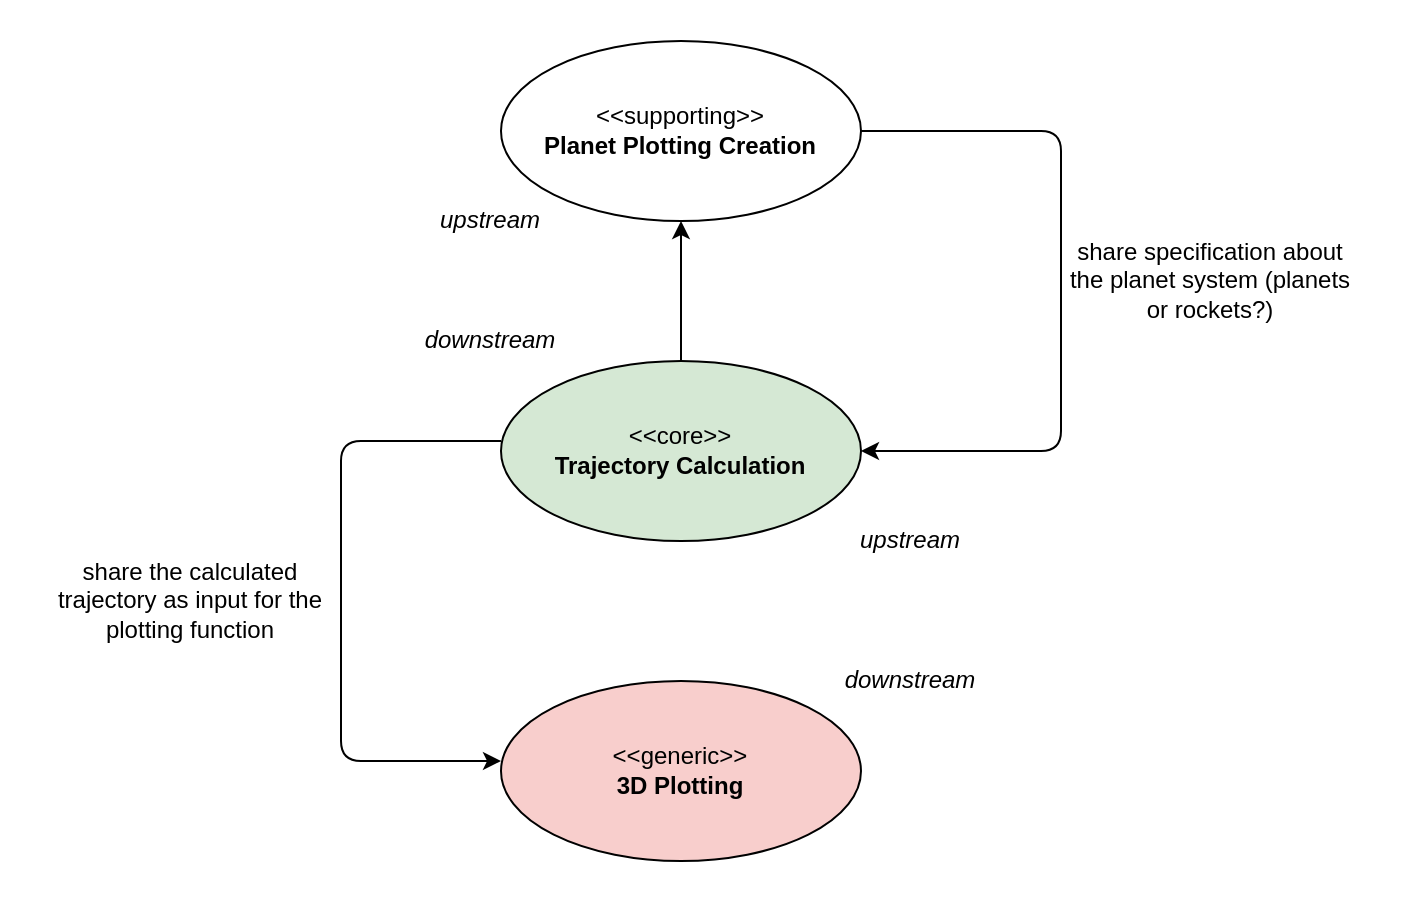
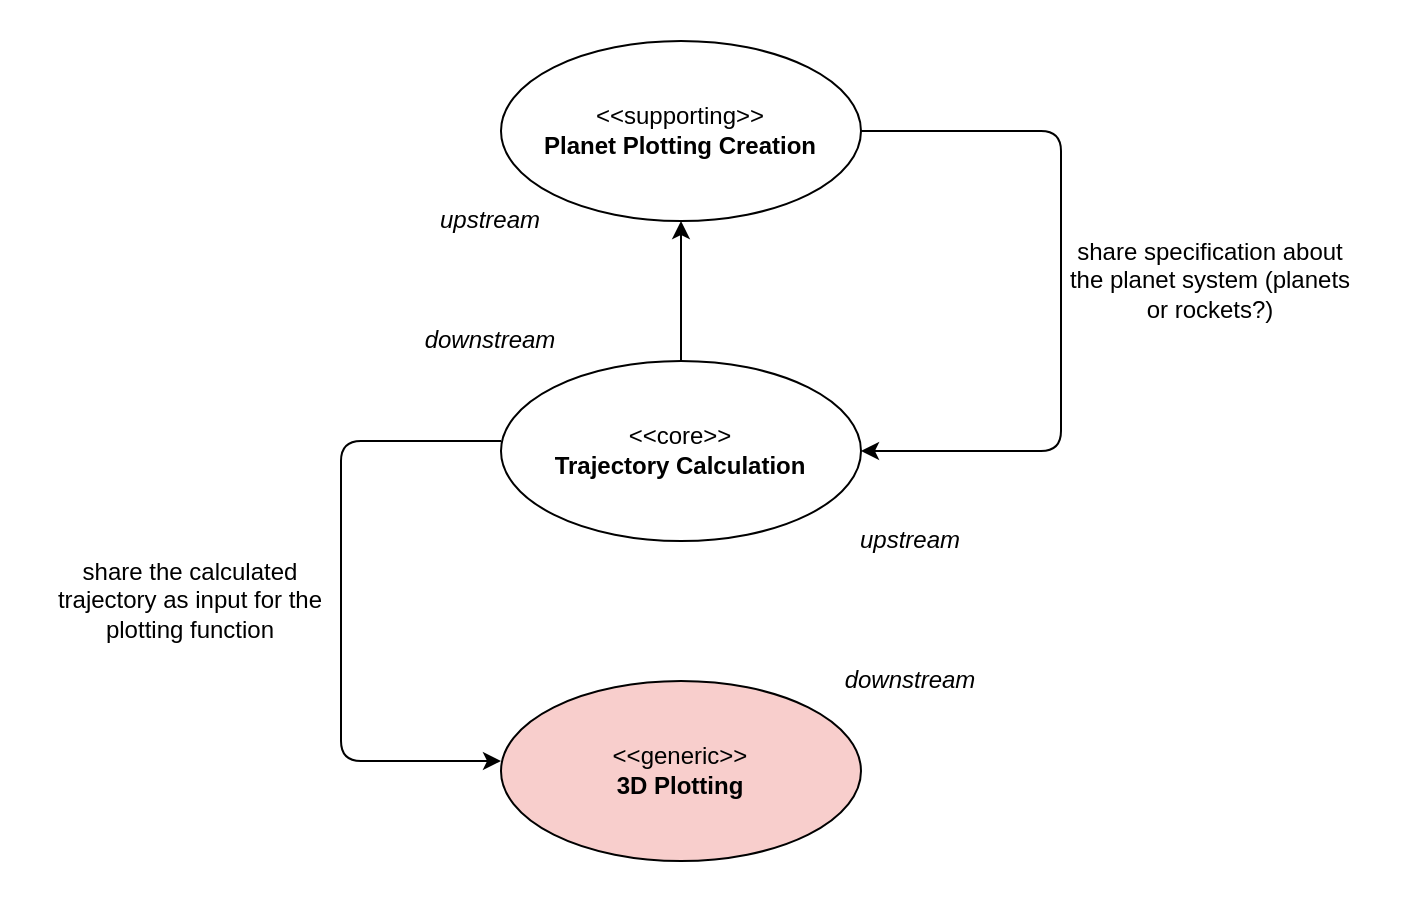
node "<<core>> Trajectory Calculation": fillcolor #d5e8d4 -> #ffffff
